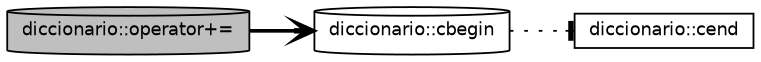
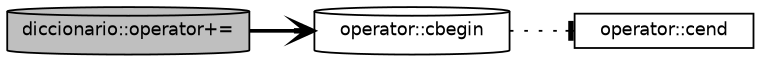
node "diccionario::cbegin": label "diccionario::cbegin" -> "operator::cbegin"
node "diccionario::cend": label "diccionario::cend" -> "operator::cend"
